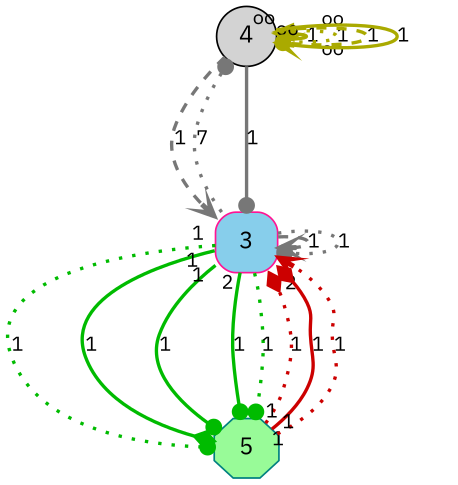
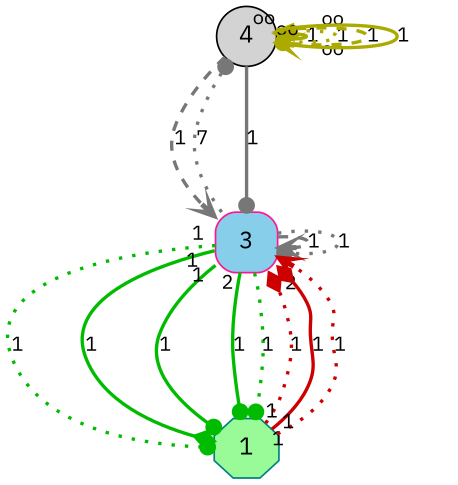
node "5": label "5" -> "1"
